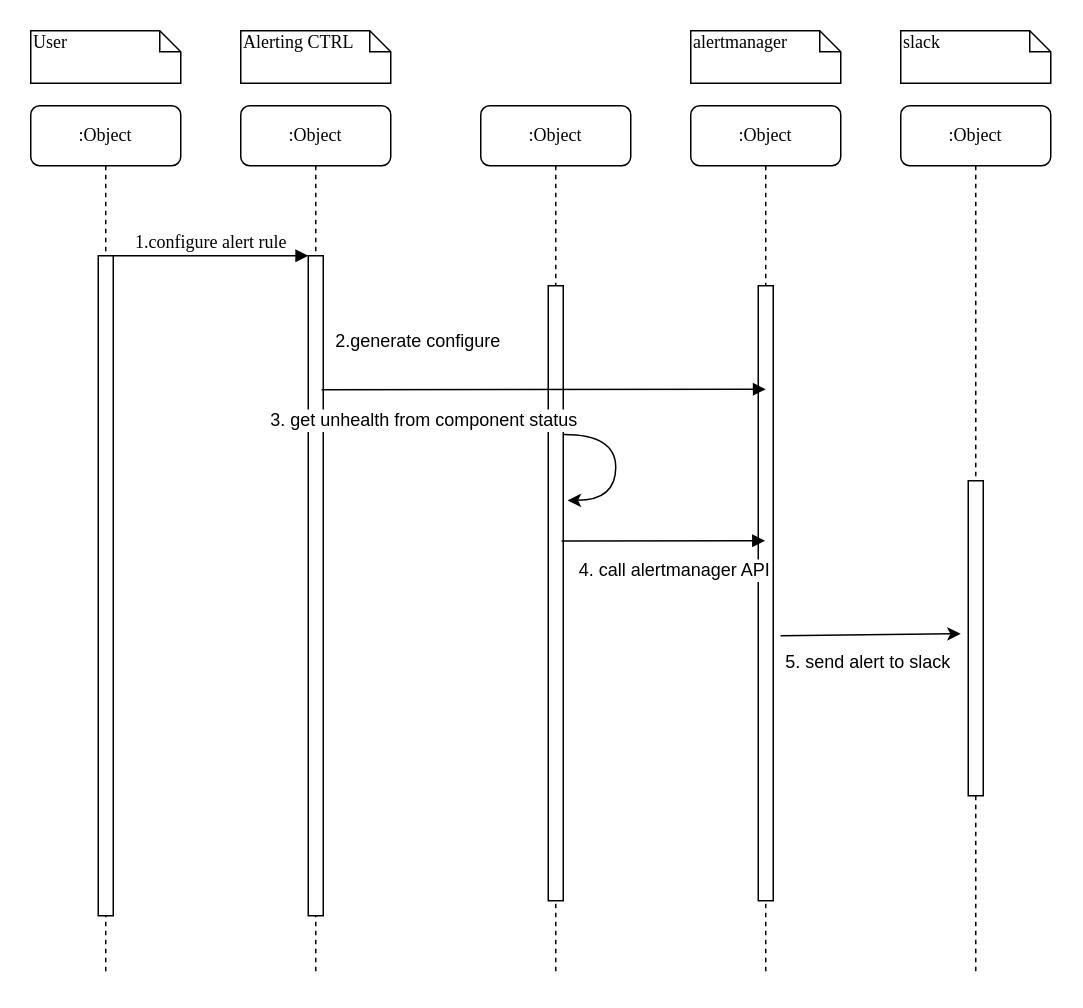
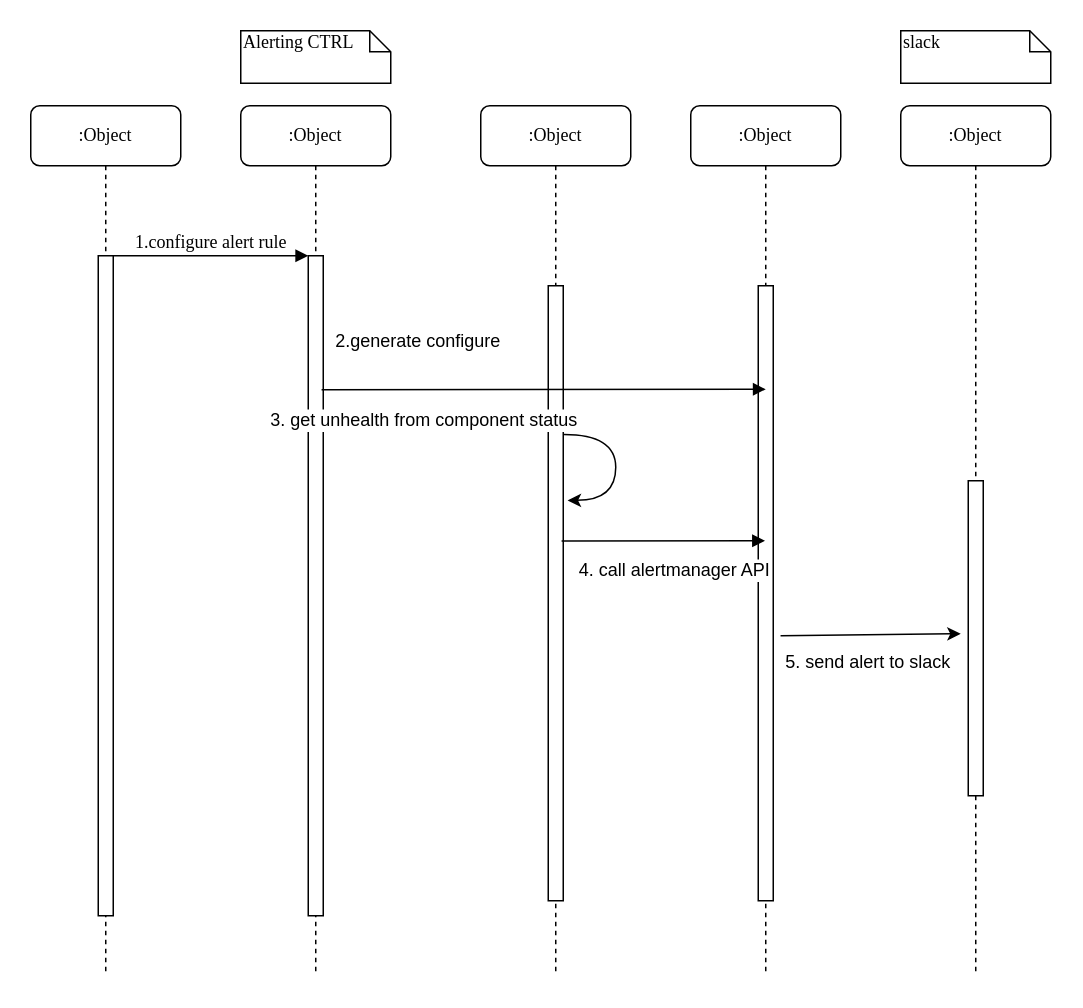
node "User": removed
node "alertmanager": removed
